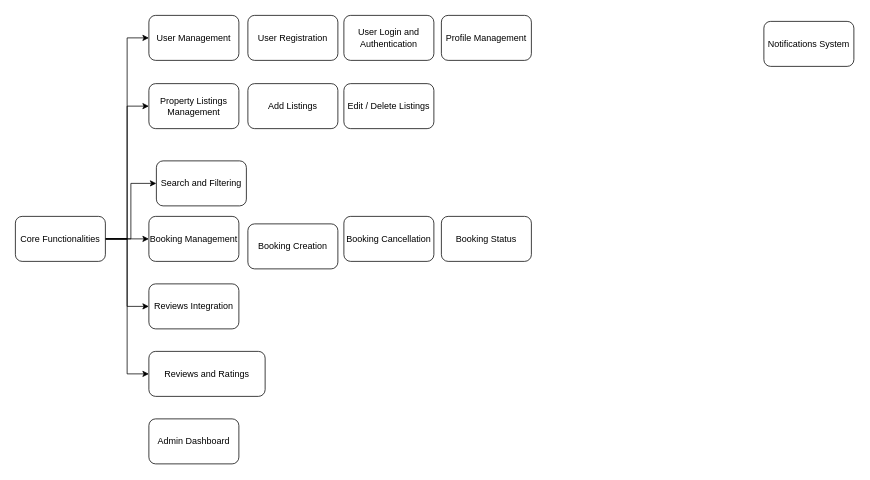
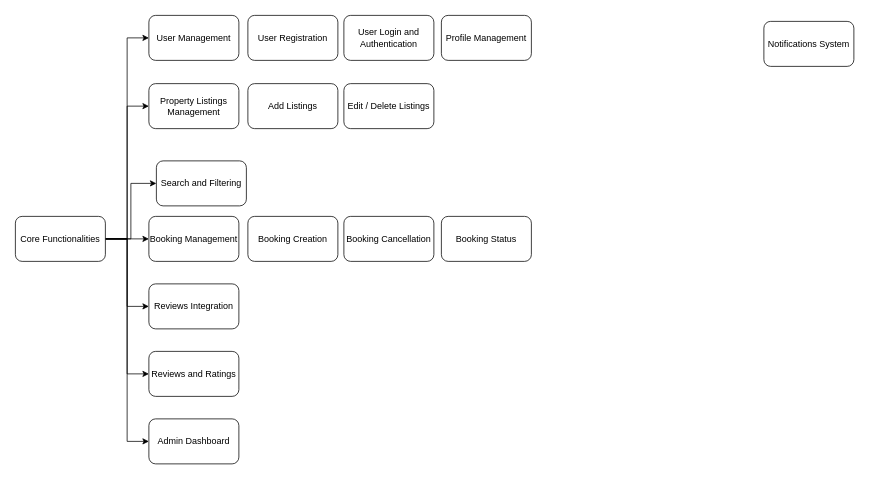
node "Booking Creation": moved (293, 246) -> (293, 239)
node "Reviews and Ratings": size 116x45 -> 90x45
edge "Core Functionalities" -> "Admin Dashboard": added
